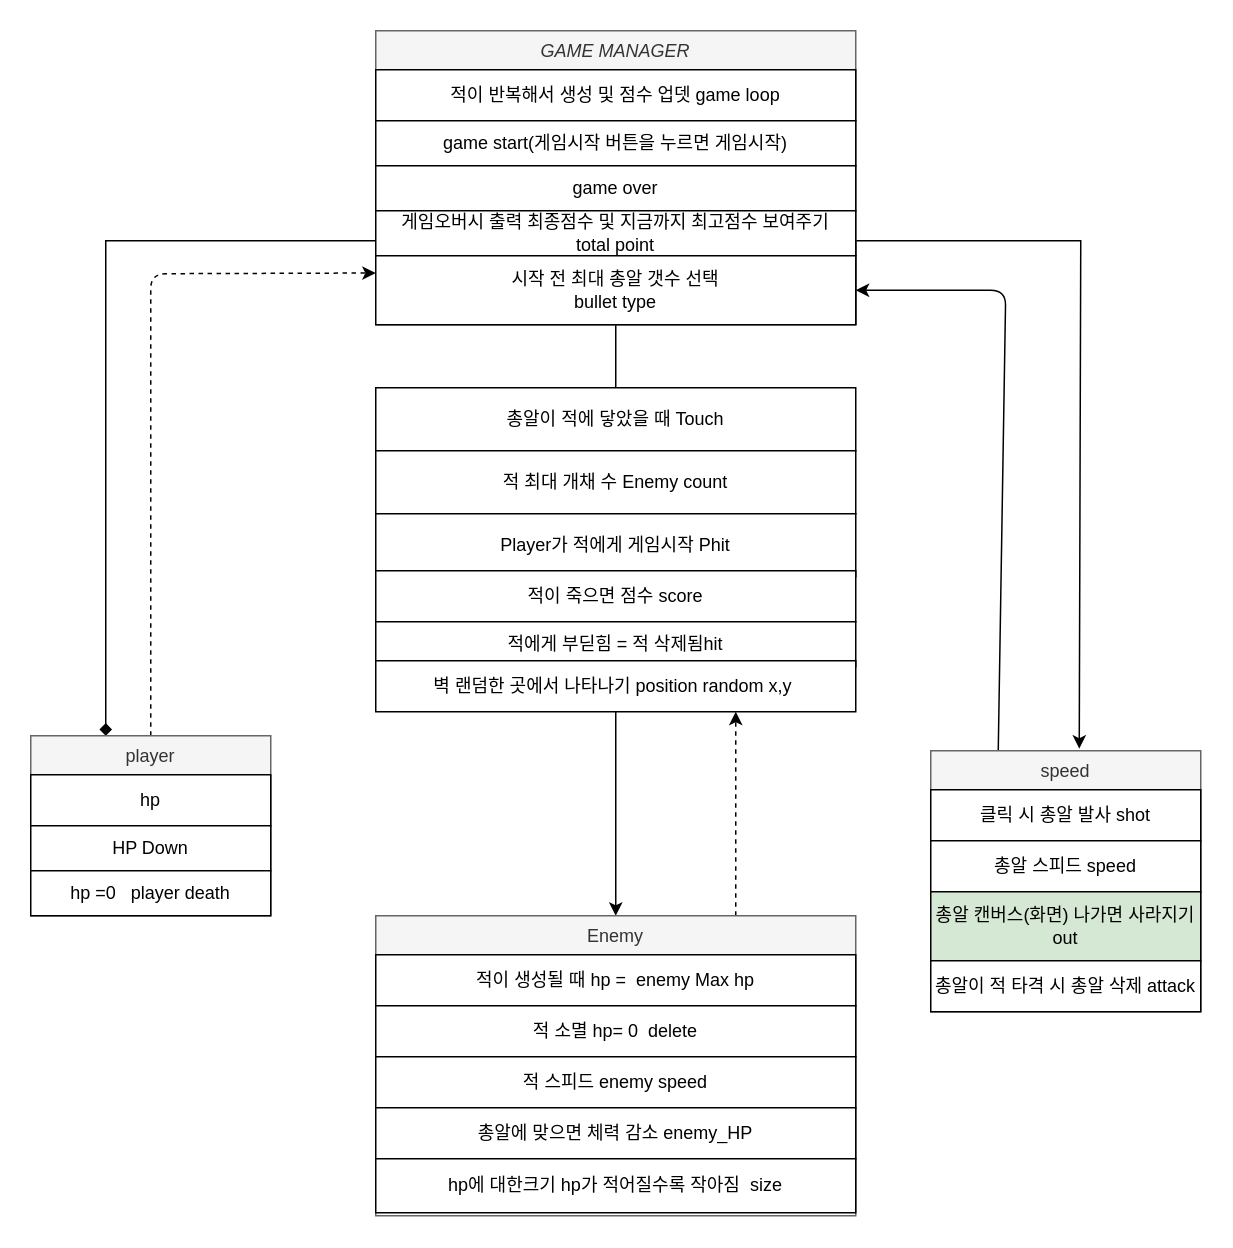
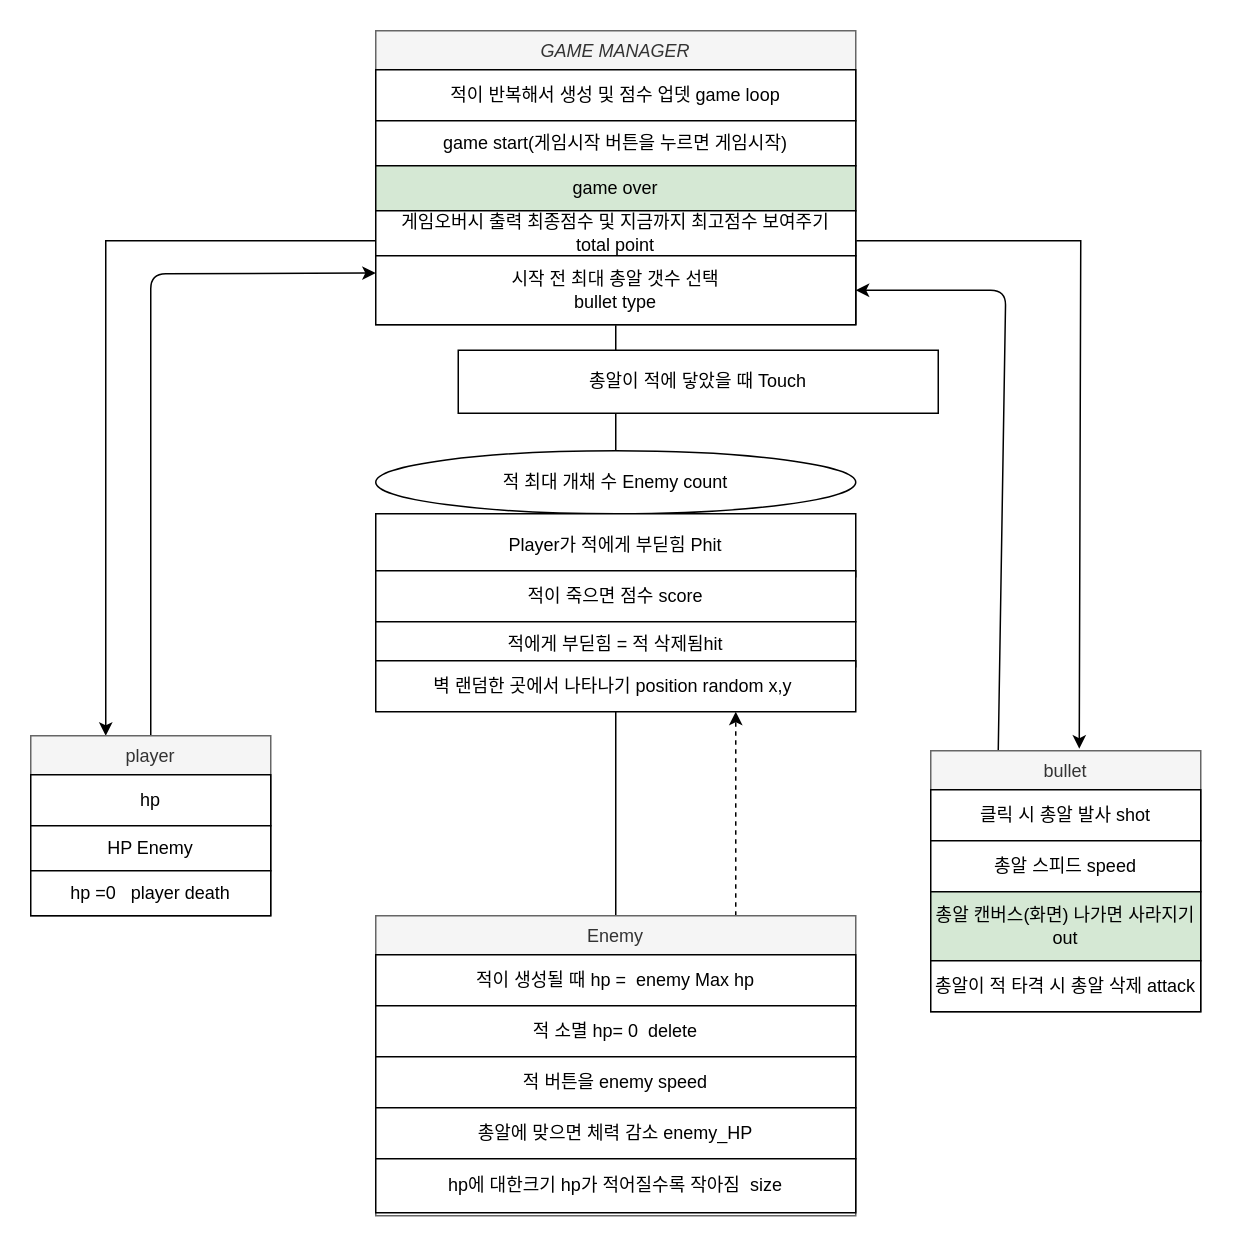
node "game over": fillcolor #ffffff -> #d5e8d4
edge "player" -> "시작 전 최대 총알 갯수 선택 bullet type": style dashed -> solid
node "총알이 적에 닿았을 때 Touch": moved (616, 419) -> (698, 382)
node "적 최대 개채 수 Enemy count": shape rectangle -> ellipse
node "Player가 적에게 게임시작 Phit": label "Player가 적에게 게임시작 Phit" -> "Player가 적에게 부딛힘 Phit"
edge "GAME MANAGER" -> "player": arrowhead diamond -> classic
node "speed": label "speed" -> "bullet"
node "HP Down": label "HP Down" -> "HP Enemy"
edge "GAME MANAGER" -> "Enemy": arrowhead classic -> none
node "적 스피드 enemy speed": label "적 스피드 enemy speed" -> "적 버튼을 enemy speed"
